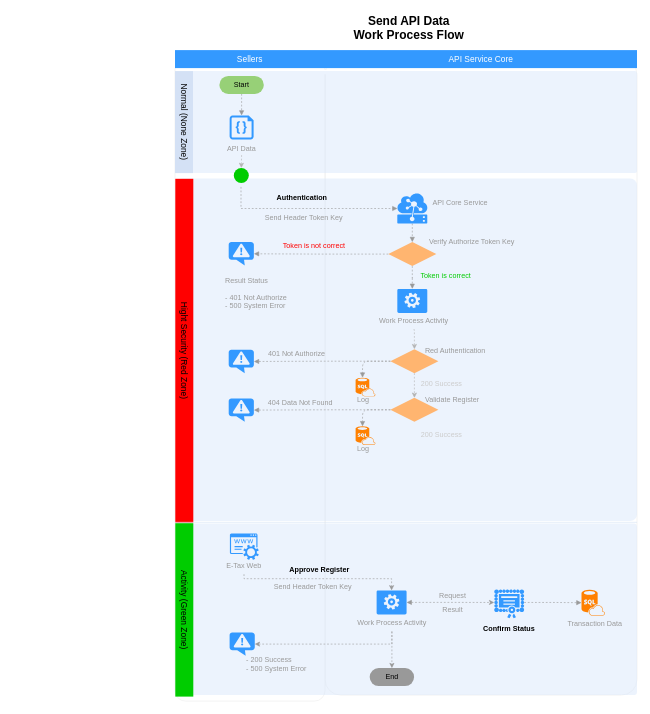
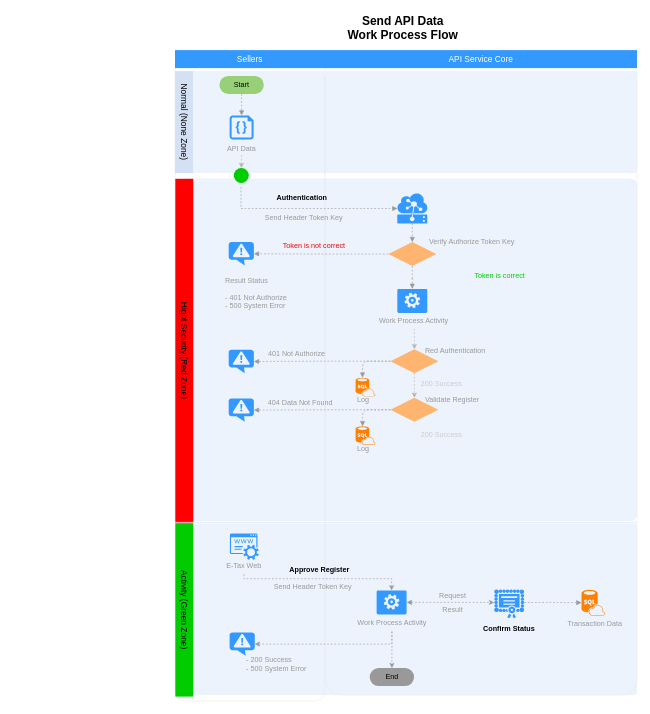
node "Send API Data Work Process Flow": moved (409, 27) -> (403, 27)
node "API Core Service": removed
node "Token is correct": moved (446, 276) -> (500, 276)
